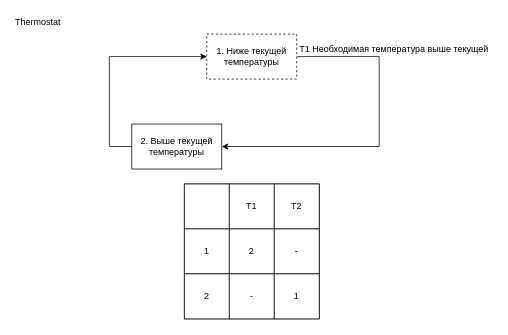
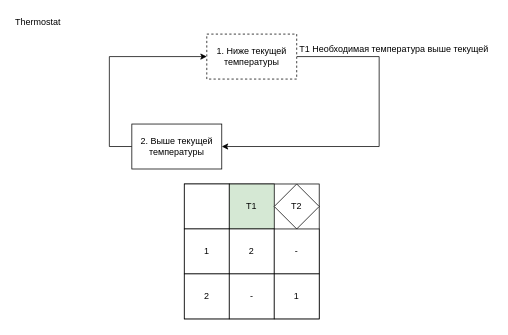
node "T1": fillcolor #ffffff -> #d5e8d4
node "T2": shape rectangle -> diamond
